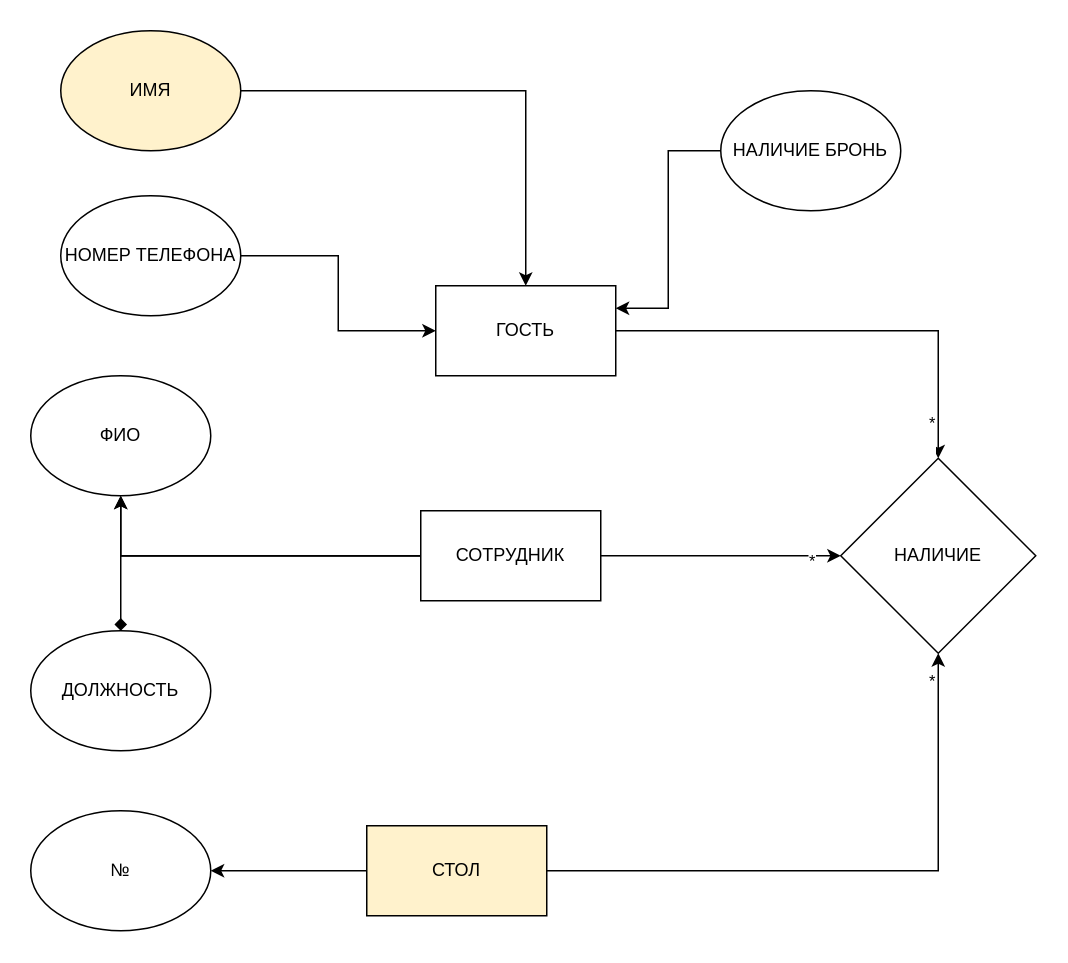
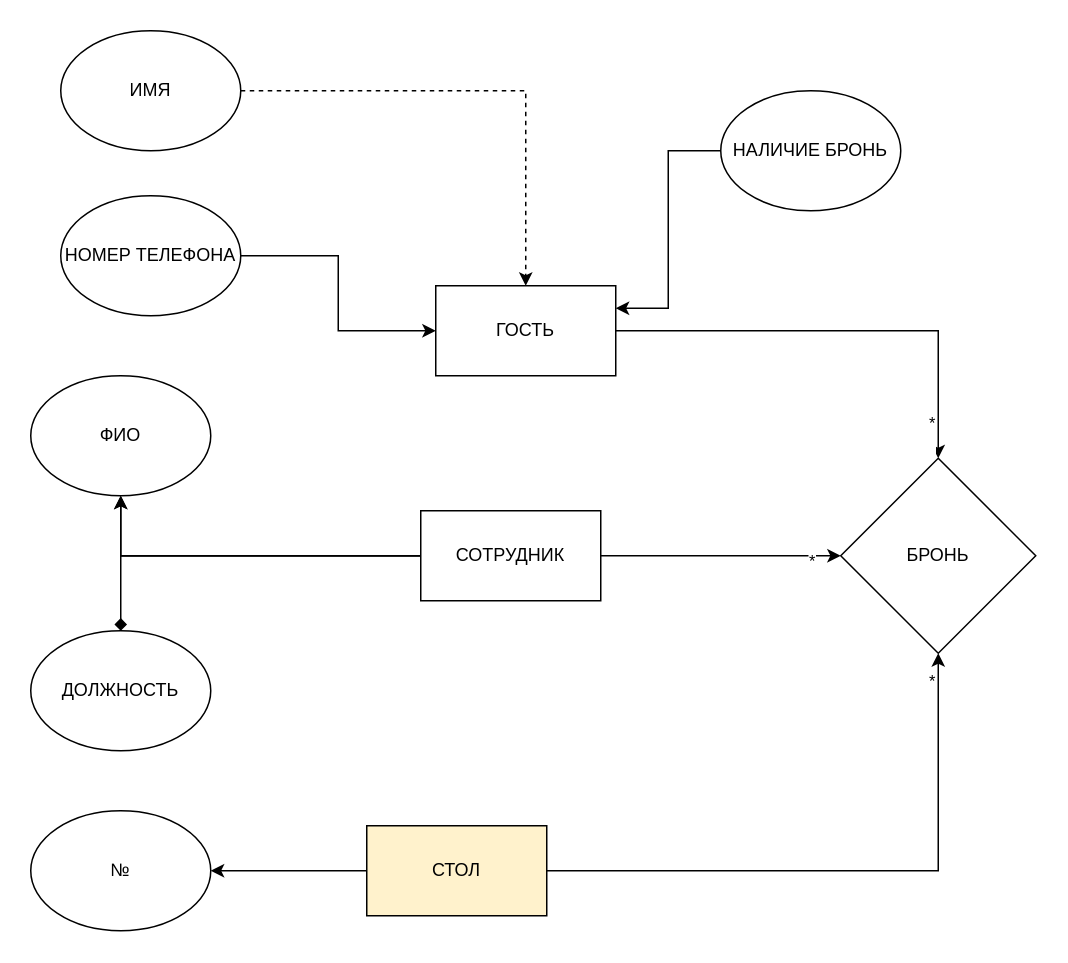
node "ИМЯ": fillcolor #fff2cc -> #ffffff
edge "ИМЯ" -> "ГОСТЬ": style solid -> dashed
node "НАЛИЧИЕ": label "НАЛИЧИЕ" -> "БРОНЬ"
